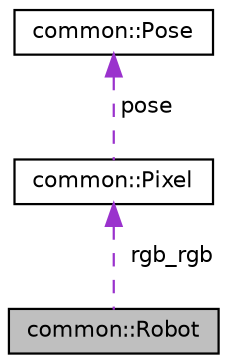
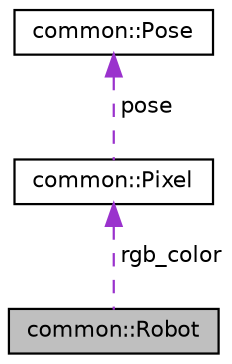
edge "common::Robot" -> "common::Pixel": label " rgb_rgb" -> " rgb_color"
